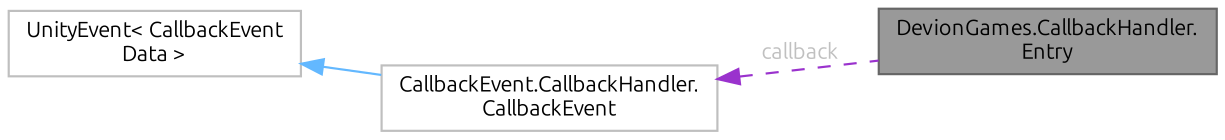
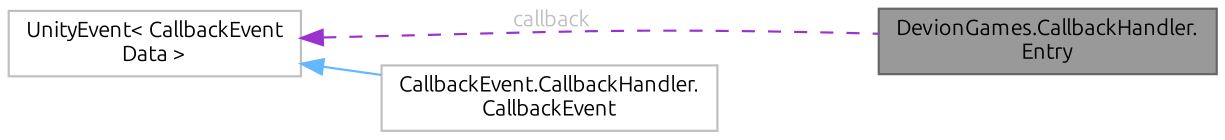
edge "DevionGames.CallbackHandler. Entry" -> "CallbackEvent.CallbackHandler. CallbackEvent": now "DevionGames.CallbackHandler. Entry" -> "UnityEvent< CallbackEvent Data >"
